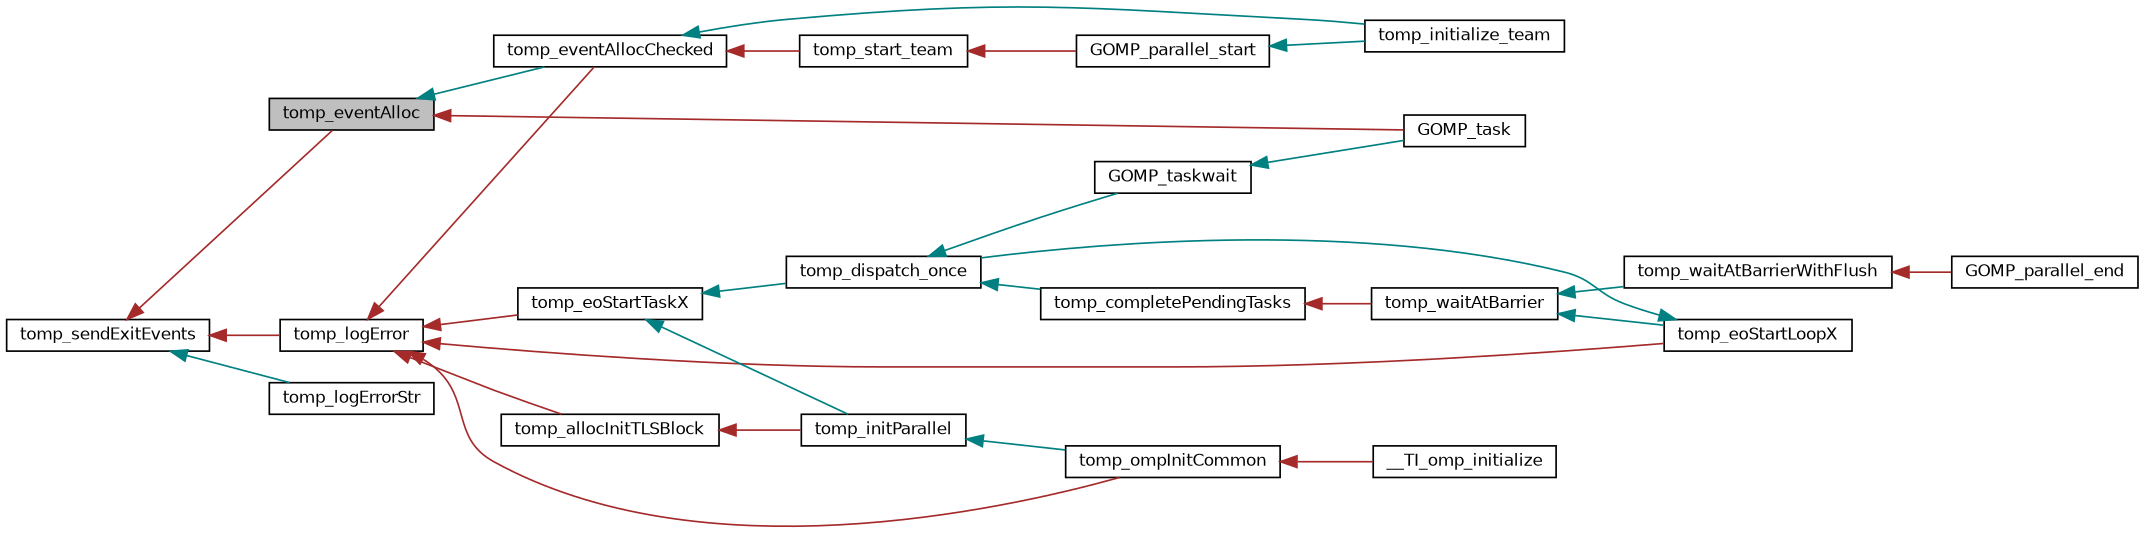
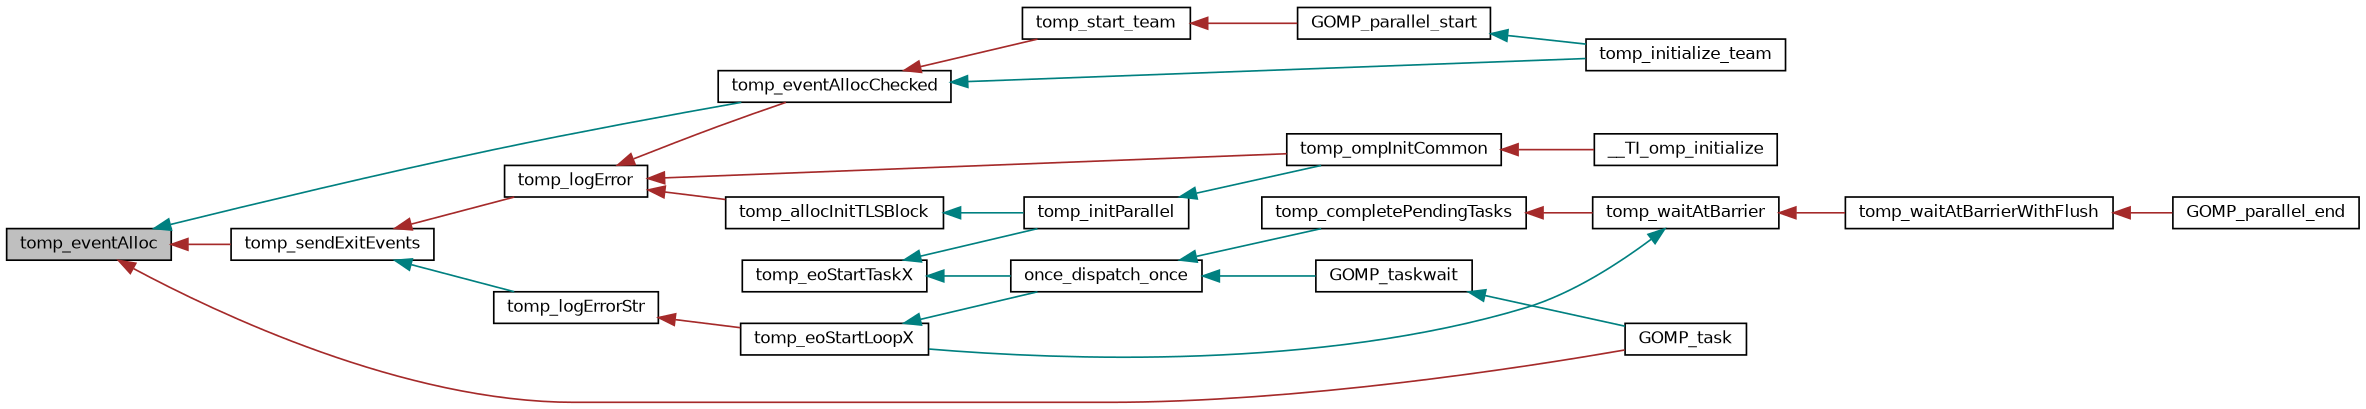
edge "tomp_eventAlloc" -> "tomp_sendExitEvents": reversed
node "tomp_dispatch_once": label "tomp_dispatch_once" -> "once_dispatch_once"
edge "tomp_waitAtBarrierWithFlush" -> "tomp_waitAtBarrier": color teal -> brown
edge "tomp_eoStartTaskX" -> "tomp_logError": removed
edge "tomp_eoStartLoopX" -> "tomp_logError": now "tomp_eoStartLoopX" -> "tomp_logErrorStr"
edge "tomp_initParallel" -> "tomp_allocInitTLSBlock": color brown -> teal
